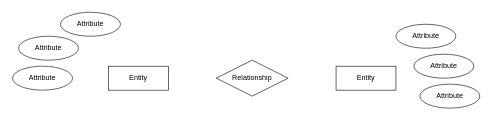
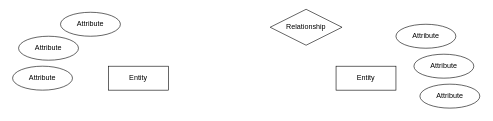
node "Relationship": moved (252, 78) -> (306, 27)
